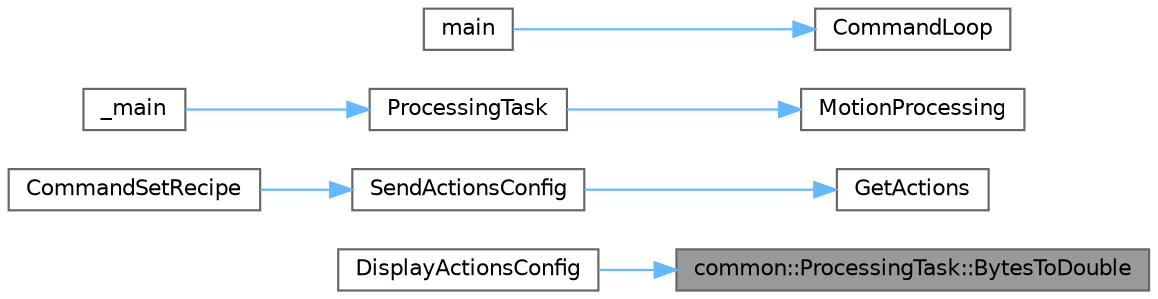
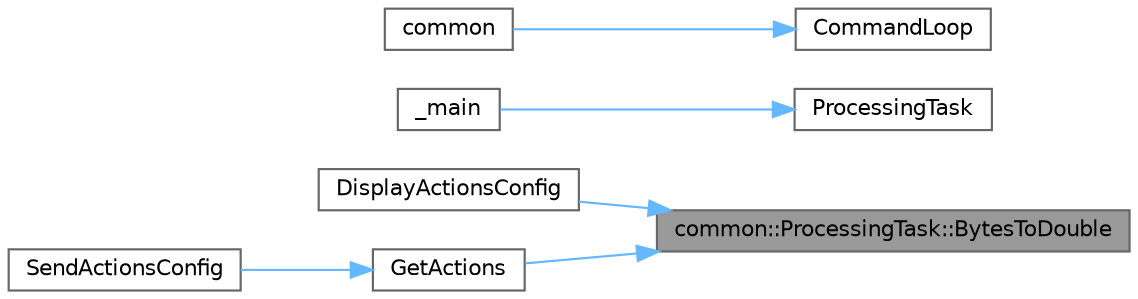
node "main": label "main" -> "common"
node "MotionProcessing": removed
node "CommandSetRecipe": removed
edge "GetActions" -> "common::ProcessingTask::BytesToDouble": added
